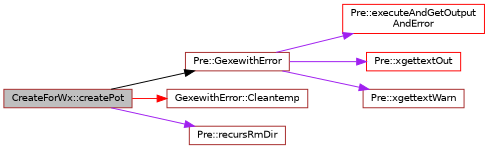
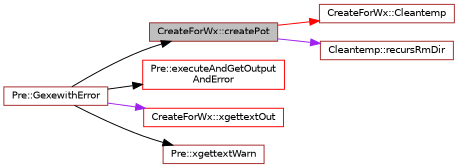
edge "Pre::GexewithError" -> "Pre::executeAndGetOutput AndError": color purple -> black
node "Pre::xgettextOut": label "Pre::xgettextOut" -> "CreateForWx::xgettextOut"
edge "Pre::GexewithError" -> "Pre::xgettextWarn": color purple -> black
edge "CreateForWx::createPot" -> "Pre::GexewithError": reversed
node "GexewithError::Cleantemp": label "GexewithError::Cleantemp" -> "CreateForWx::Cleantemp"
node "Pre::recursRmDir": label "Pre::recursRmDir" -> "Cleantemp::recursRmDir"
